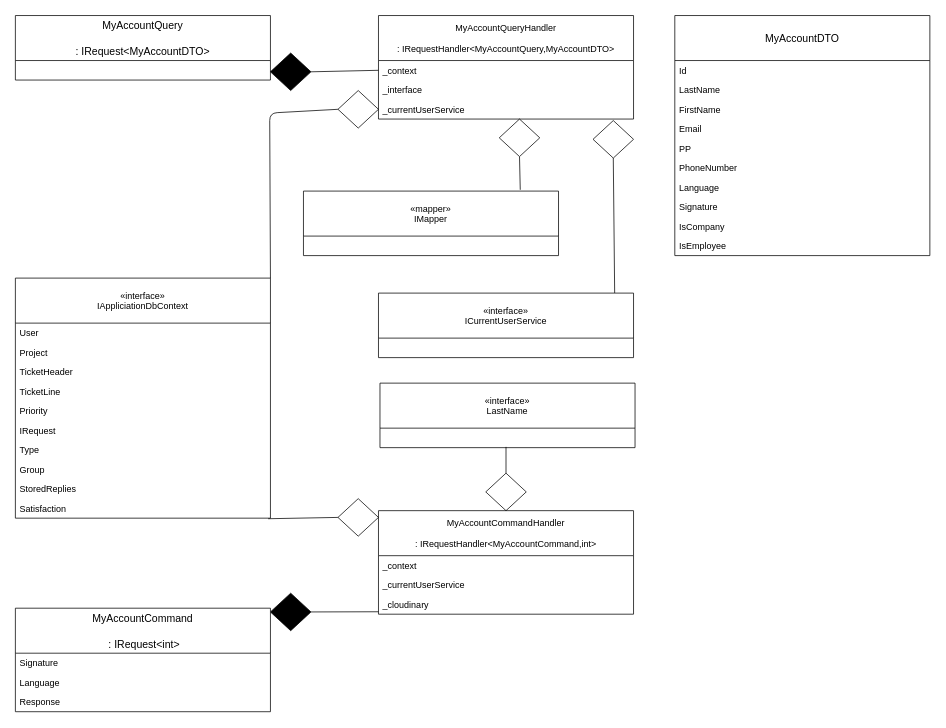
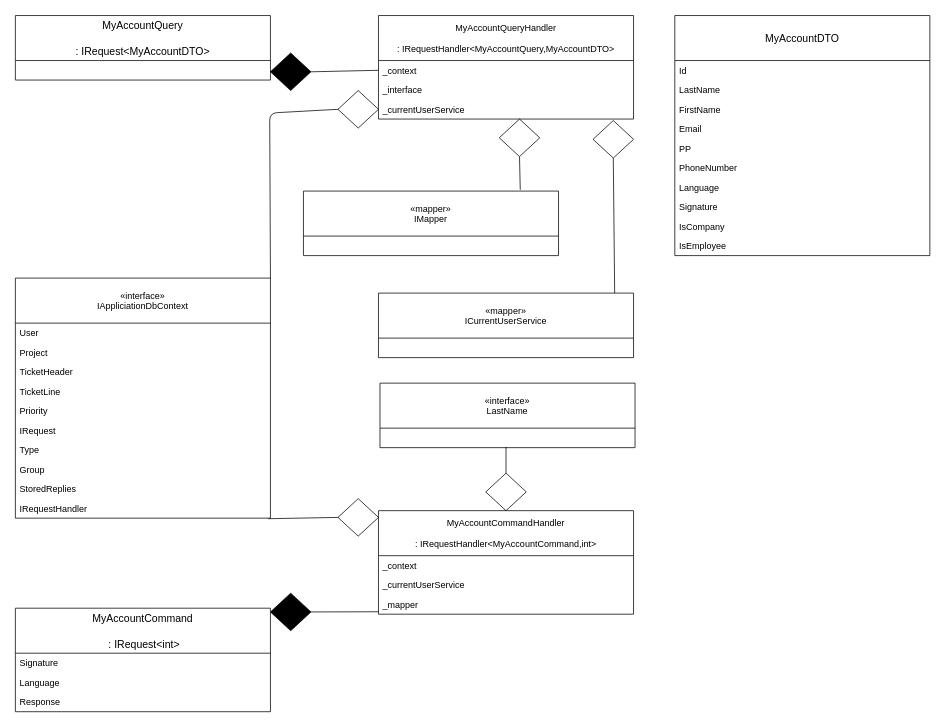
node "«interface» ICurrentUserService": label "«interface» ICurrentUserService" -> "«mapper» ICurrentUserService"
node "Satisfaction": label "Satisfaction" -> "IRequestHandler"
node "_cloudinary": label "_cloudinary" -> "_mapper"
